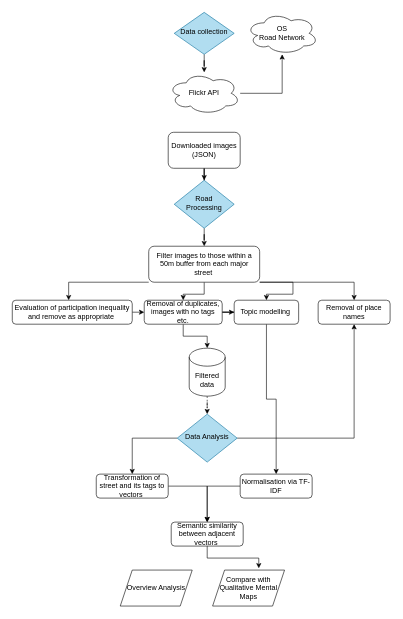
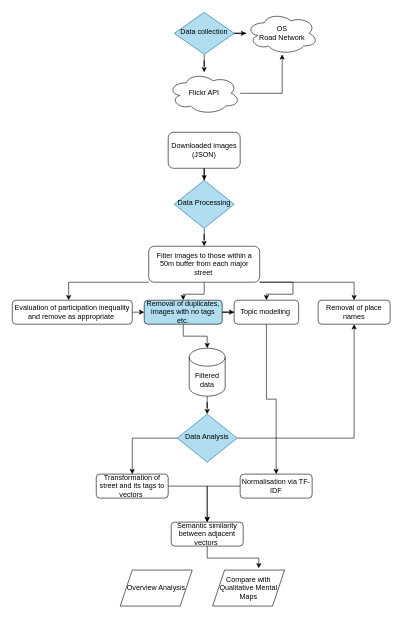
edge "Data collection" -> "OS Road Network": added
node "Road Processing": label "Road Processing" -> "Data Processing"
node "Removal of duplicates, images with no tags etc.": fillcolor #ffffff -> #b1ddf0
edge "Filtered data" -> "Data Analysis": style dashed -> solid
